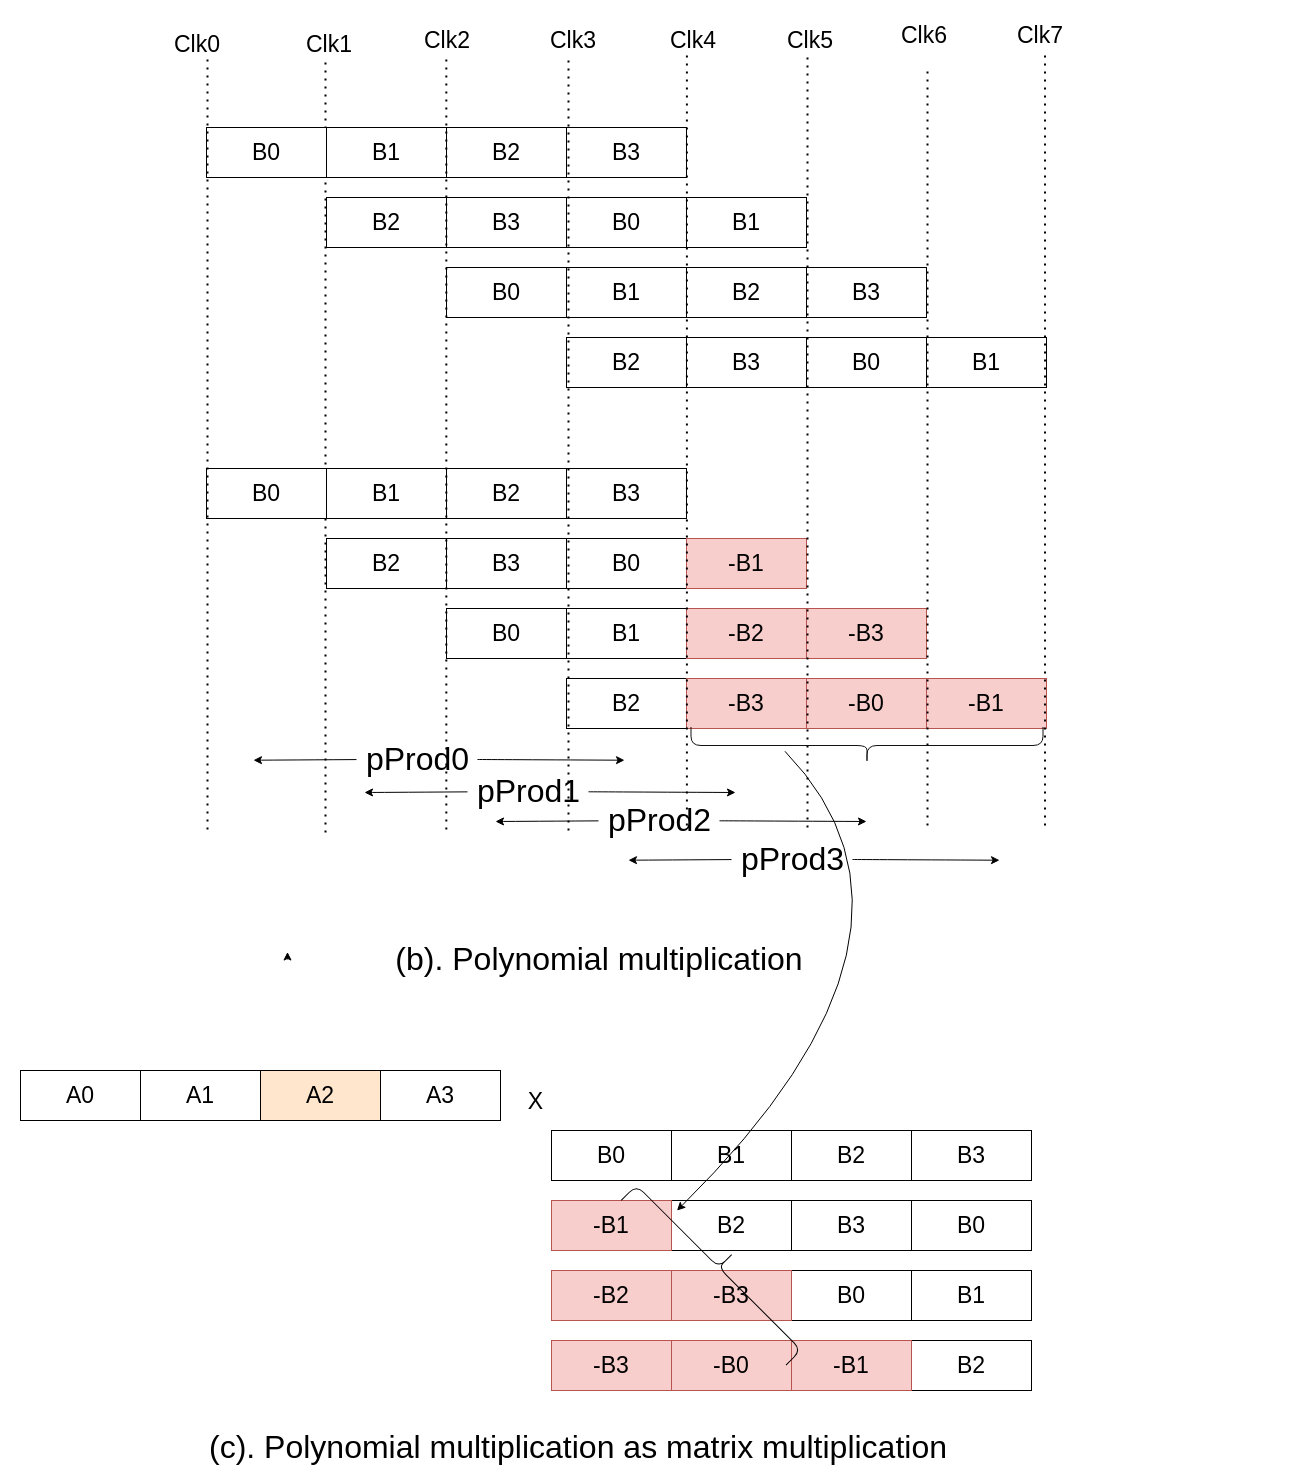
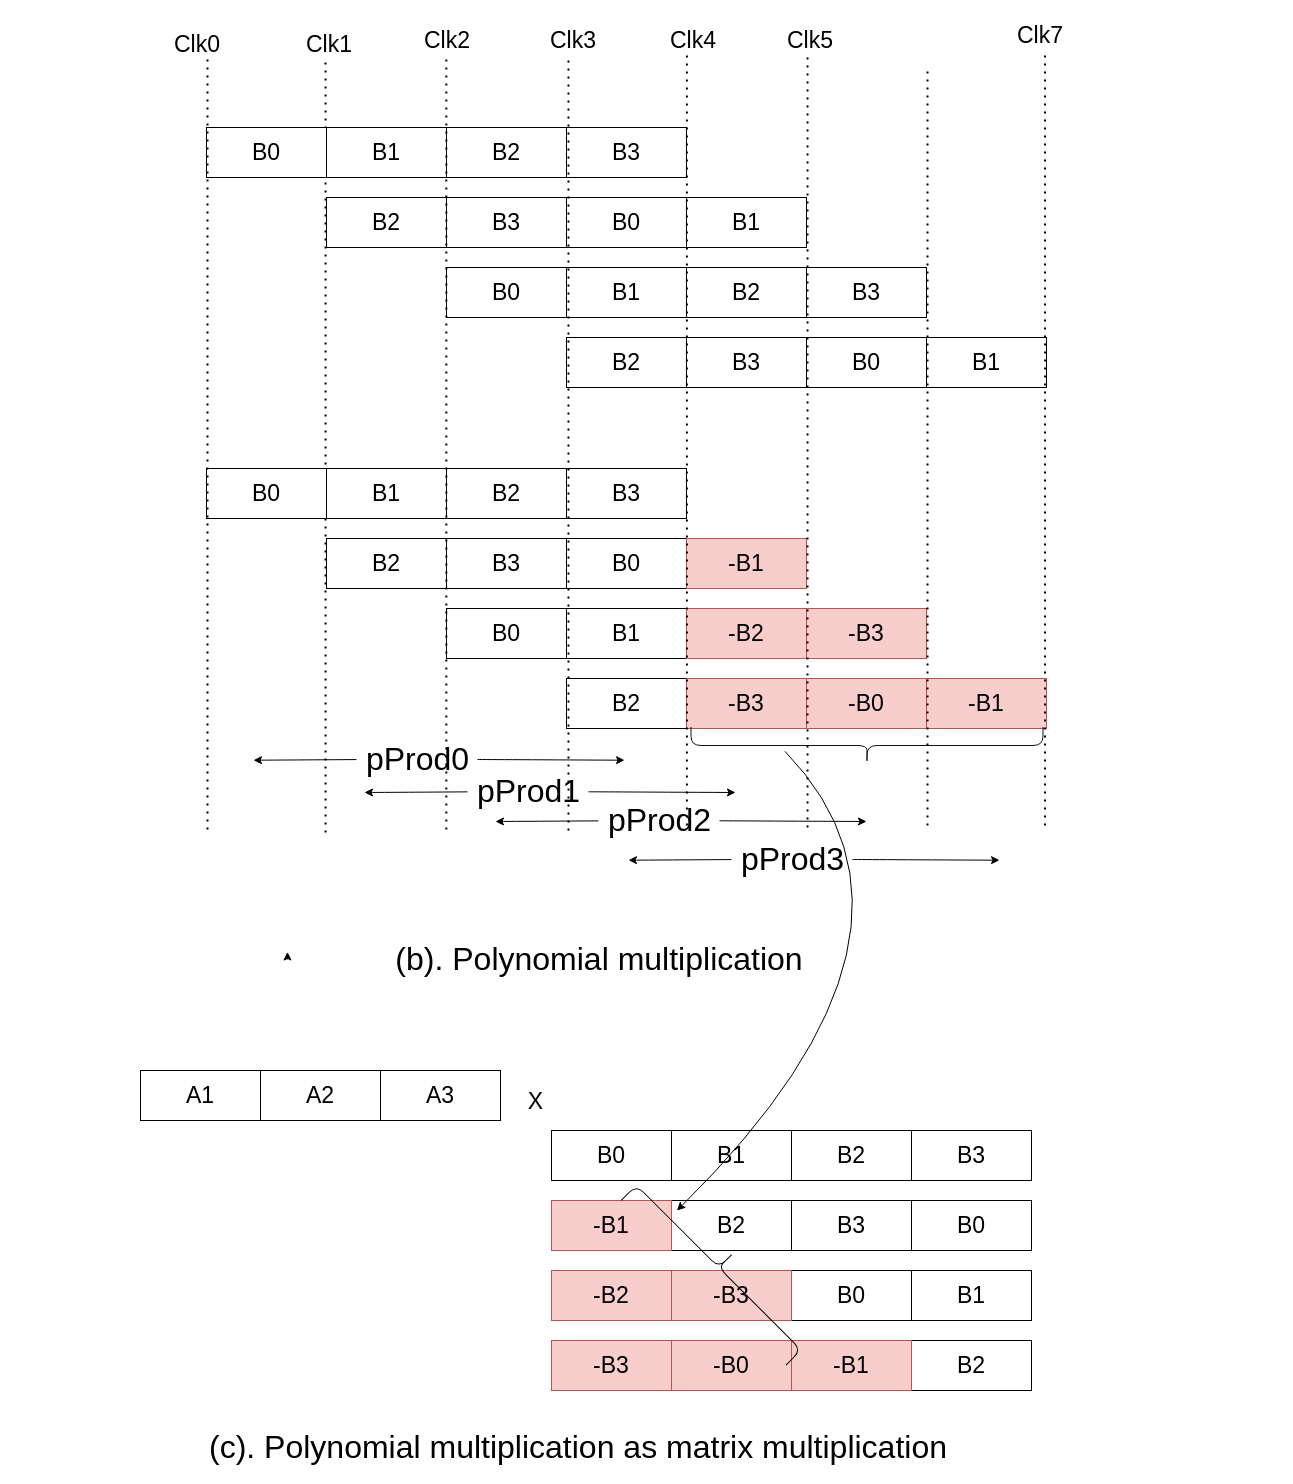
node "Clk6": removed
node "A0": removed
node "A2": fillcolor #ffe6cc -> #ffffff
